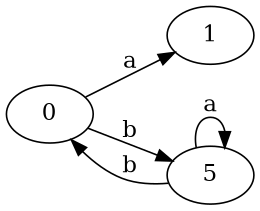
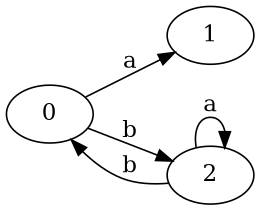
node "5": label "5" -> "2"
